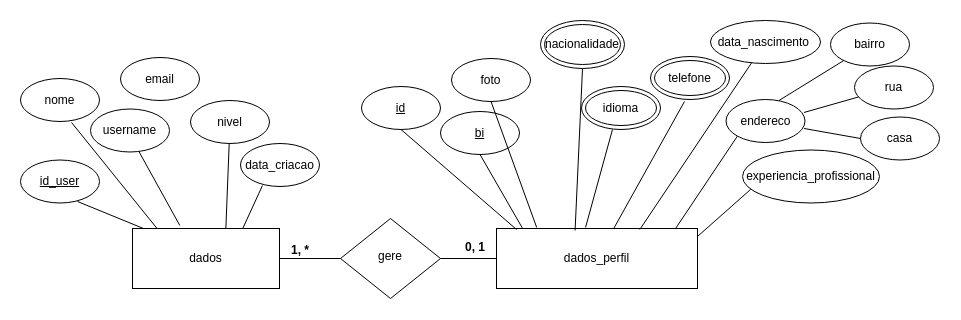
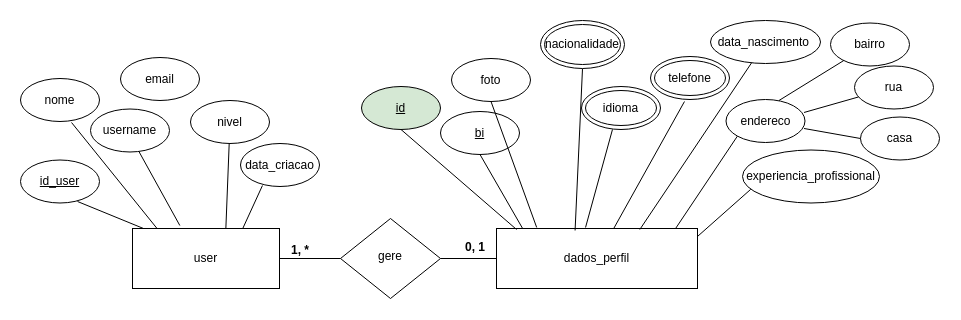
node "id": fillcolor #ffffff -> #d5e8d4
node "dados": label "dados" -> "user"
